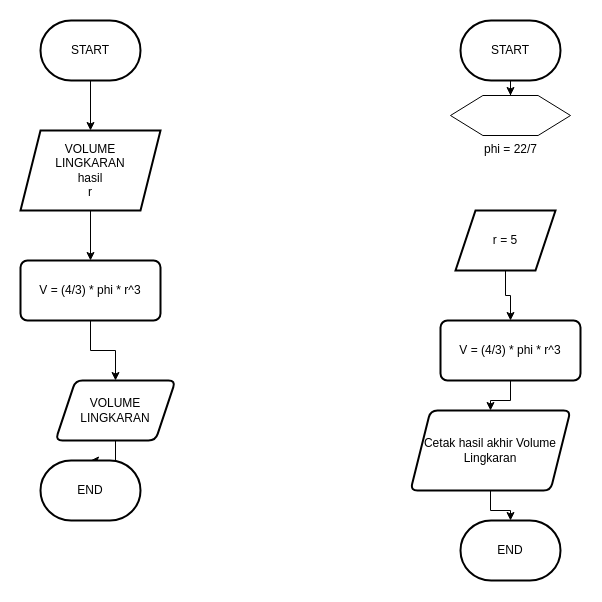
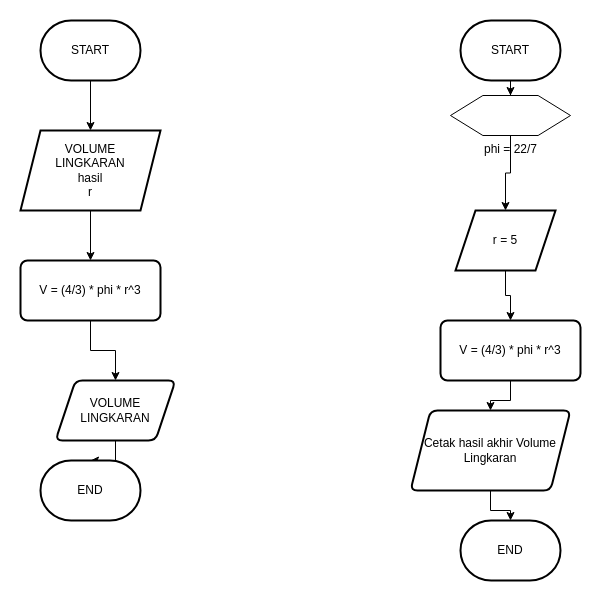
edge "phi = 22/7" -> "r = 5": added
